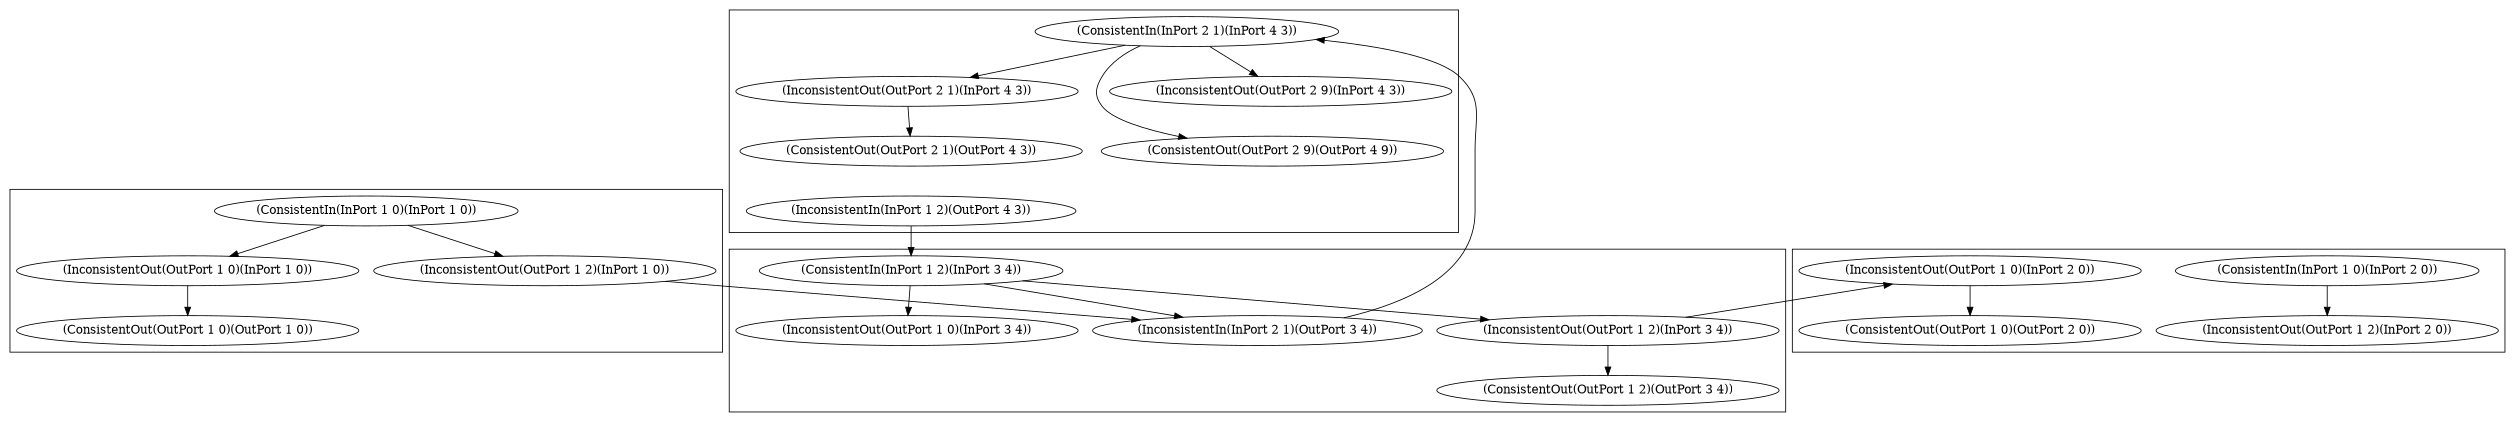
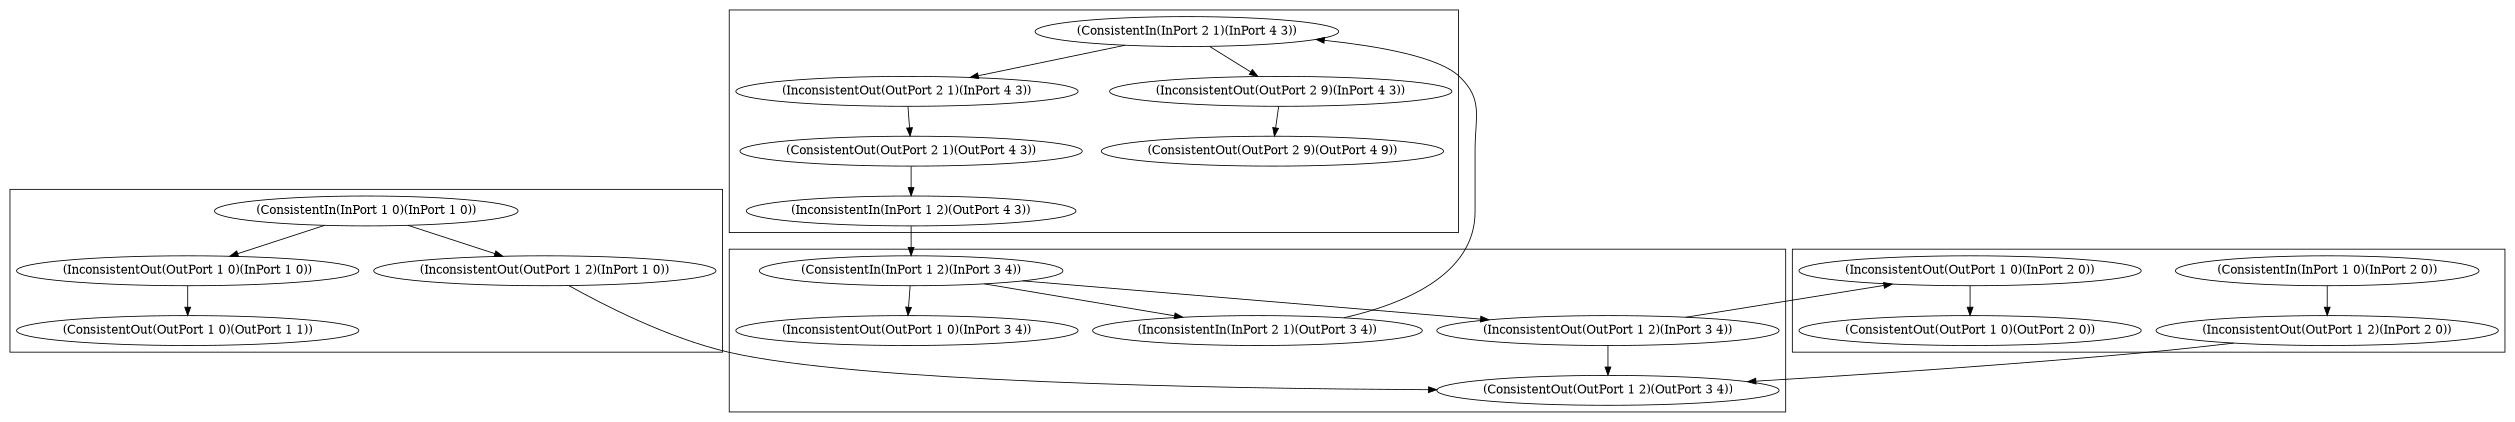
edge "(ConsistentIn(InPort 2 1)(InPort 4 3))" -> "(ConsistentOut(OutPort 2 9)(OutPort 4 9))": now "(InconsistentOut(OutPort 2 9)(InPort 4 3))" -> "(ConsistentOut(OutPort 2 9)(OutPort 4 9))"
edge "(ConsistentOut(OutPort 2 1)(OutPort 4 3))" -> "(InconsistentIn(InPort 1 2)(OutPort 4 3))": added
edge "(InconsistentOut(OutPort 1 2)(InPort 1 0))" -> "(InconsistentIn(InPort 2 1)(OutPort 3 4))": now "(InconsistentOut(OutPort 1 2)(InPort 1 0))" -> "(ConsistentOut(OutPort 1 2)(OutPort 3 4))"
node "(ConsistentOut(OutPort 1 0)(OutPort 1 0))": label "(ConsistentOut(OutPort 1 0)(OutPort 1 0))" -> "(ConsistentOut(OutPort 1 0)(OutPort 1 1))"
edge "(InconsistentOut(OutPort 1 2)(InPort 2 0))" -> "(ConsistentOut(OutPort 1 2)(OutPort 3 4))": added
